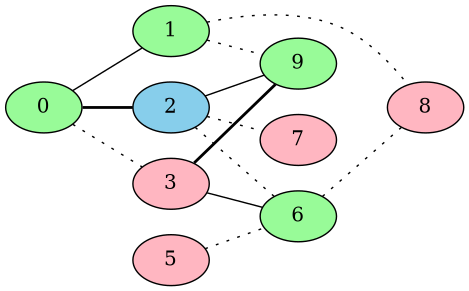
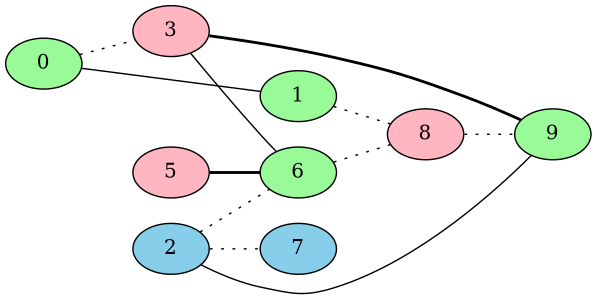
edge "1" -- "9": now "8" -- "9"
edge "0" -- "2": removed
node "7": fillcolor lightpink -> skyblue
edge "6" -- "5": style dotted -> bold
